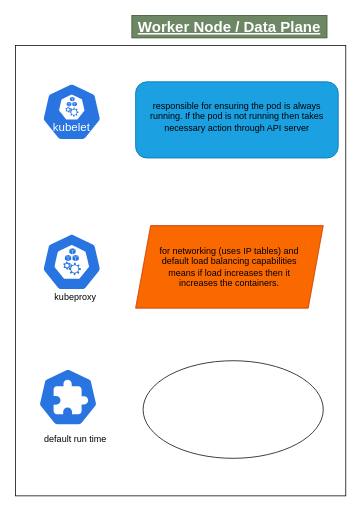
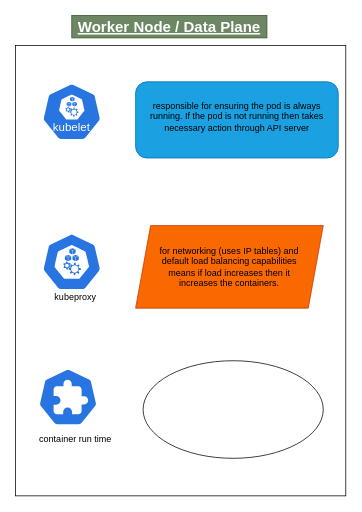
node "Worker Node / Data Plane": moved (229, 27) -> (169, 27)
node "default run time": label "default run time" -> "container run time"
